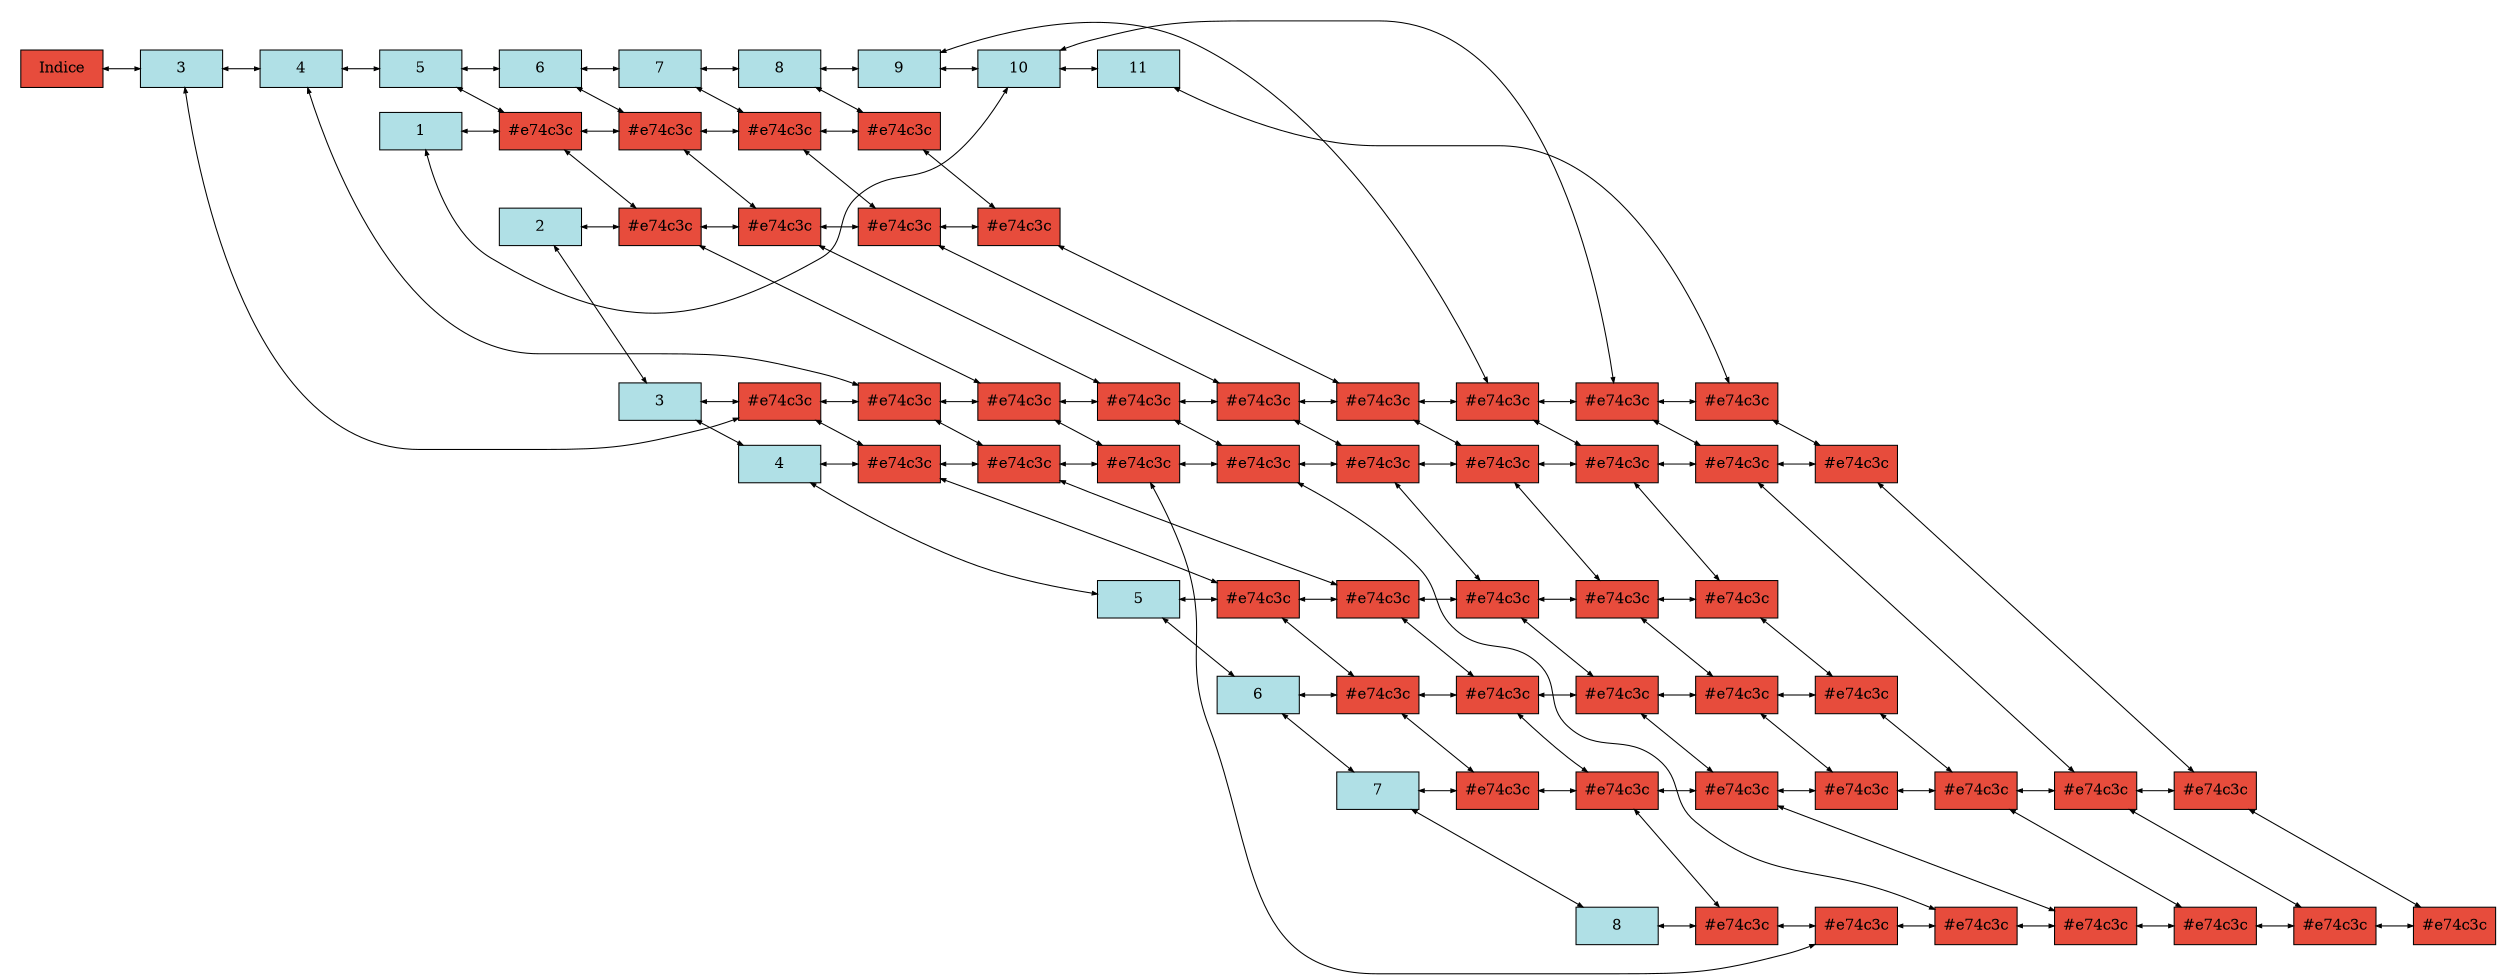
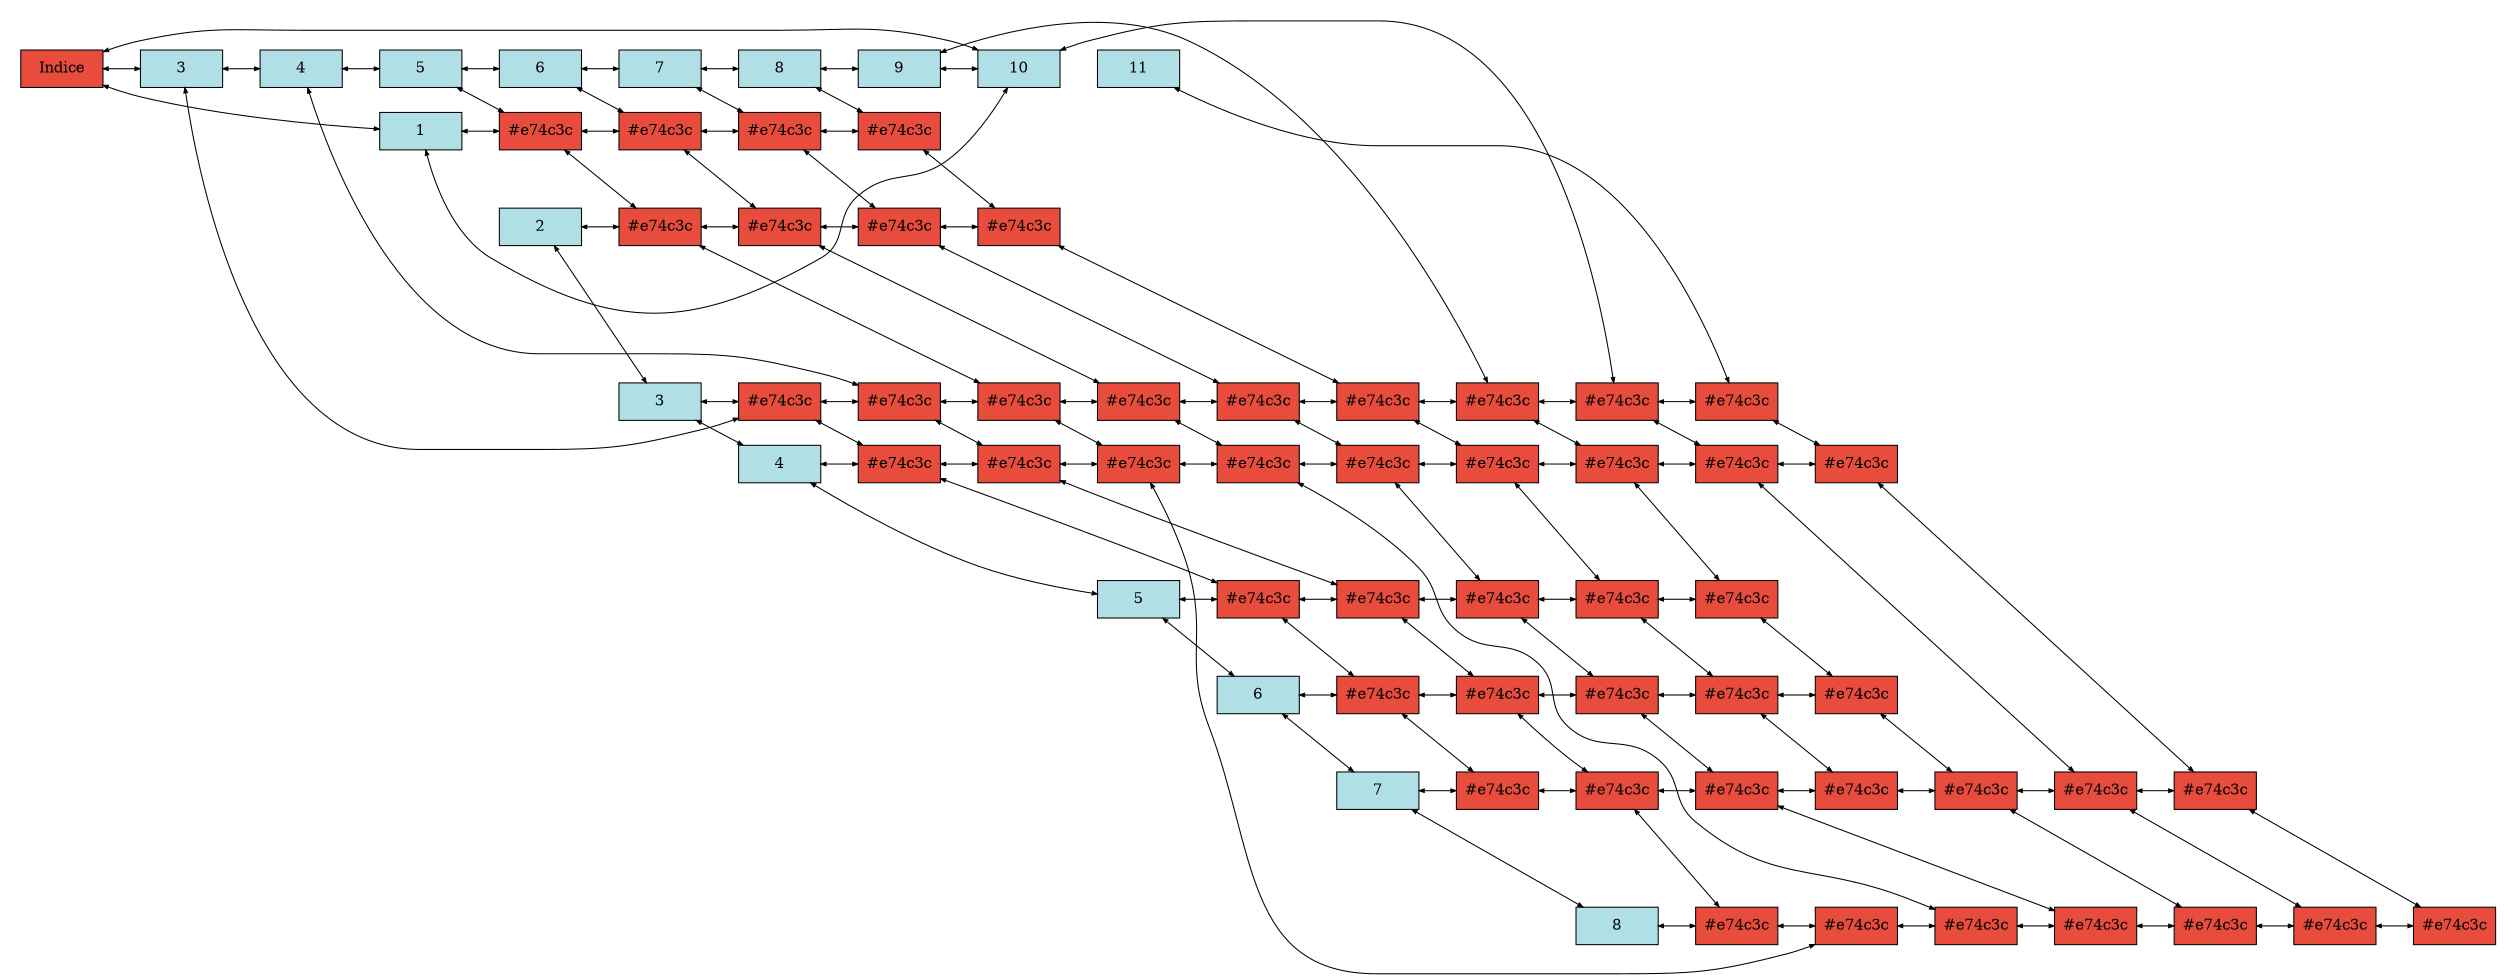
edge "10" -- "11": now "10" -- "Indice"
edge "Indice" -- "1": added
